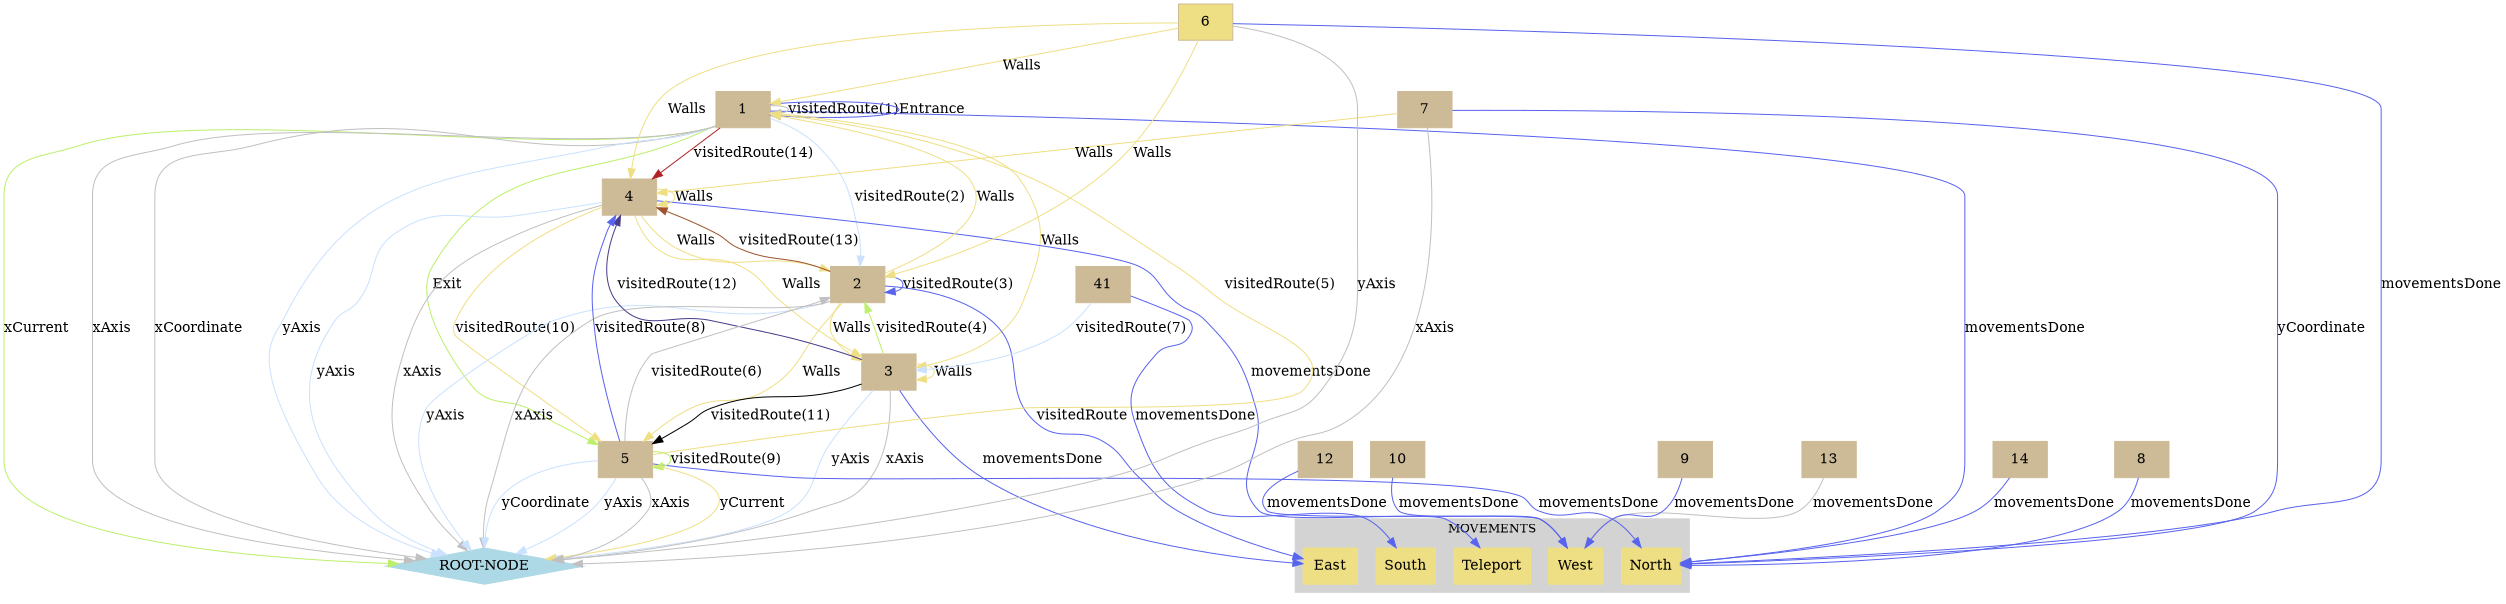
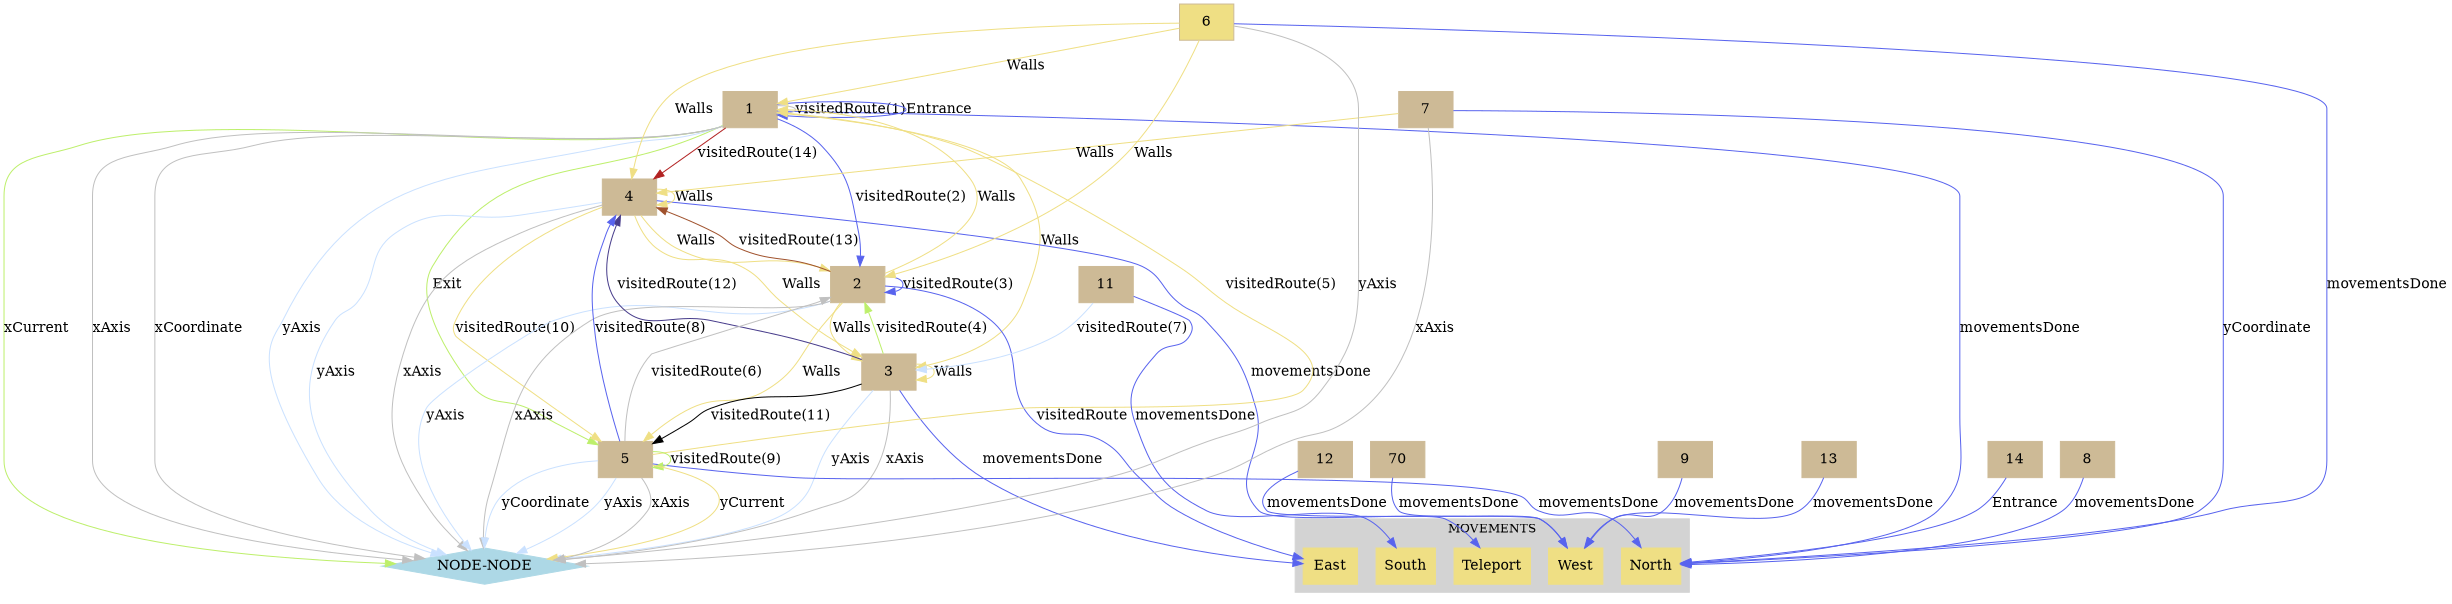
edge "1" -> "2": color LightSteelBlue1 -> #5863ee
node "41": label "41" -> "11"
node "10": label "10" -> "70"
edge "14" -> "North": label "movementsDone" -> "Entrance"
edge "13" -> "West": color gray -> #5863ee
node "ROOT-NODE": label "ROOT-NODE" -> "NODE-NODE"
